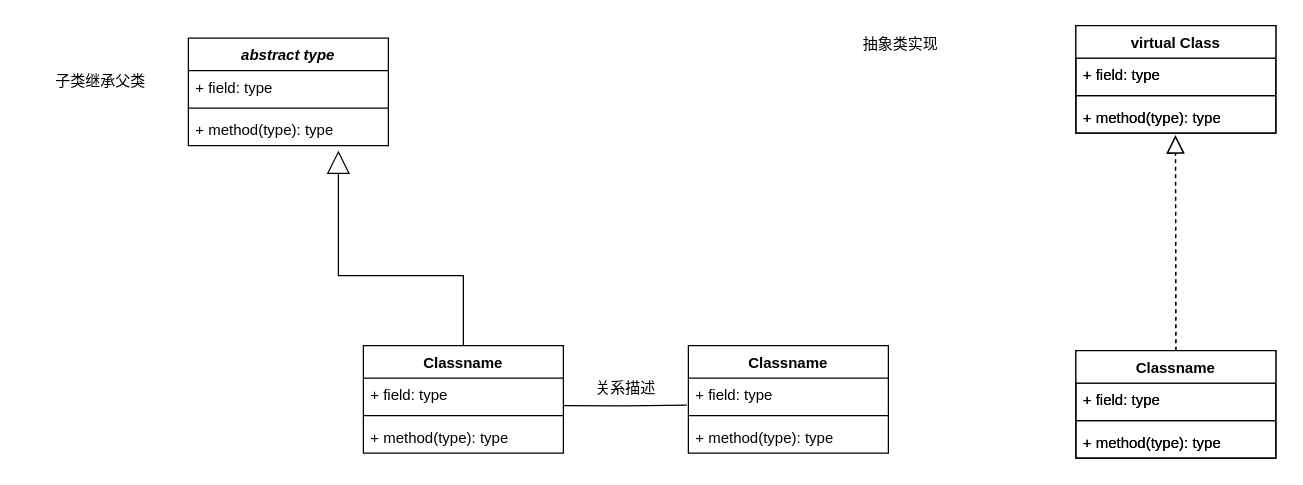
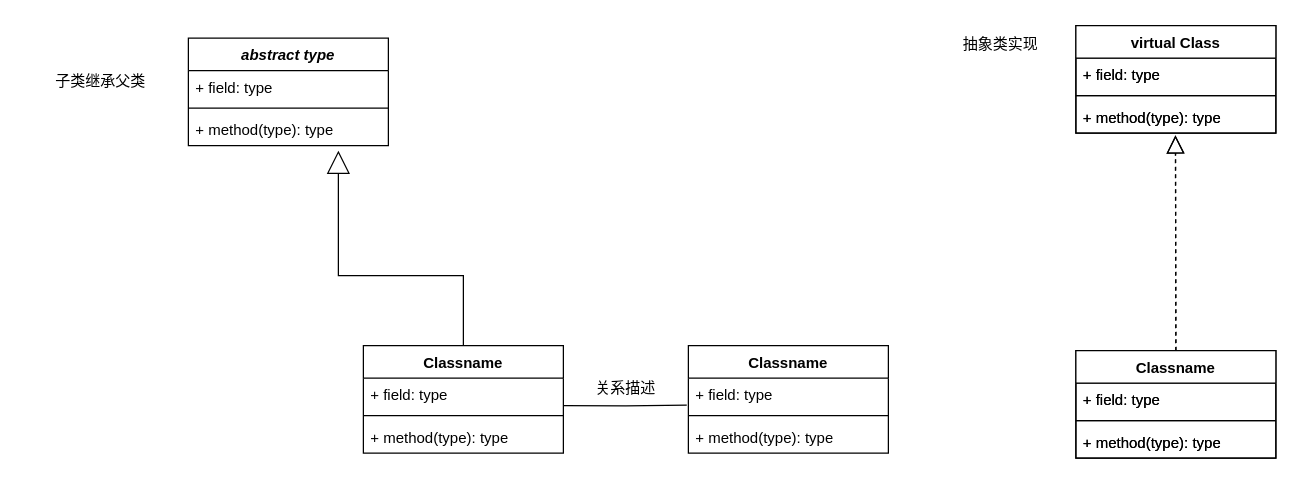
node "抽象类实现": moved (901, 44) -> (1001, 44)
